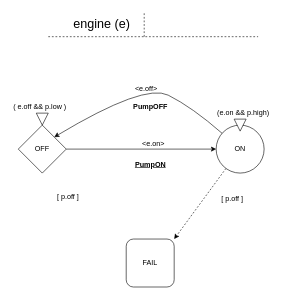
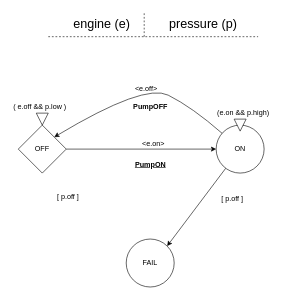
node "pressure (p)": added
edge "ON" -> "FAIL": style dashed -> solid
node "FAIL": shape rounded rectangle -> ellipse
